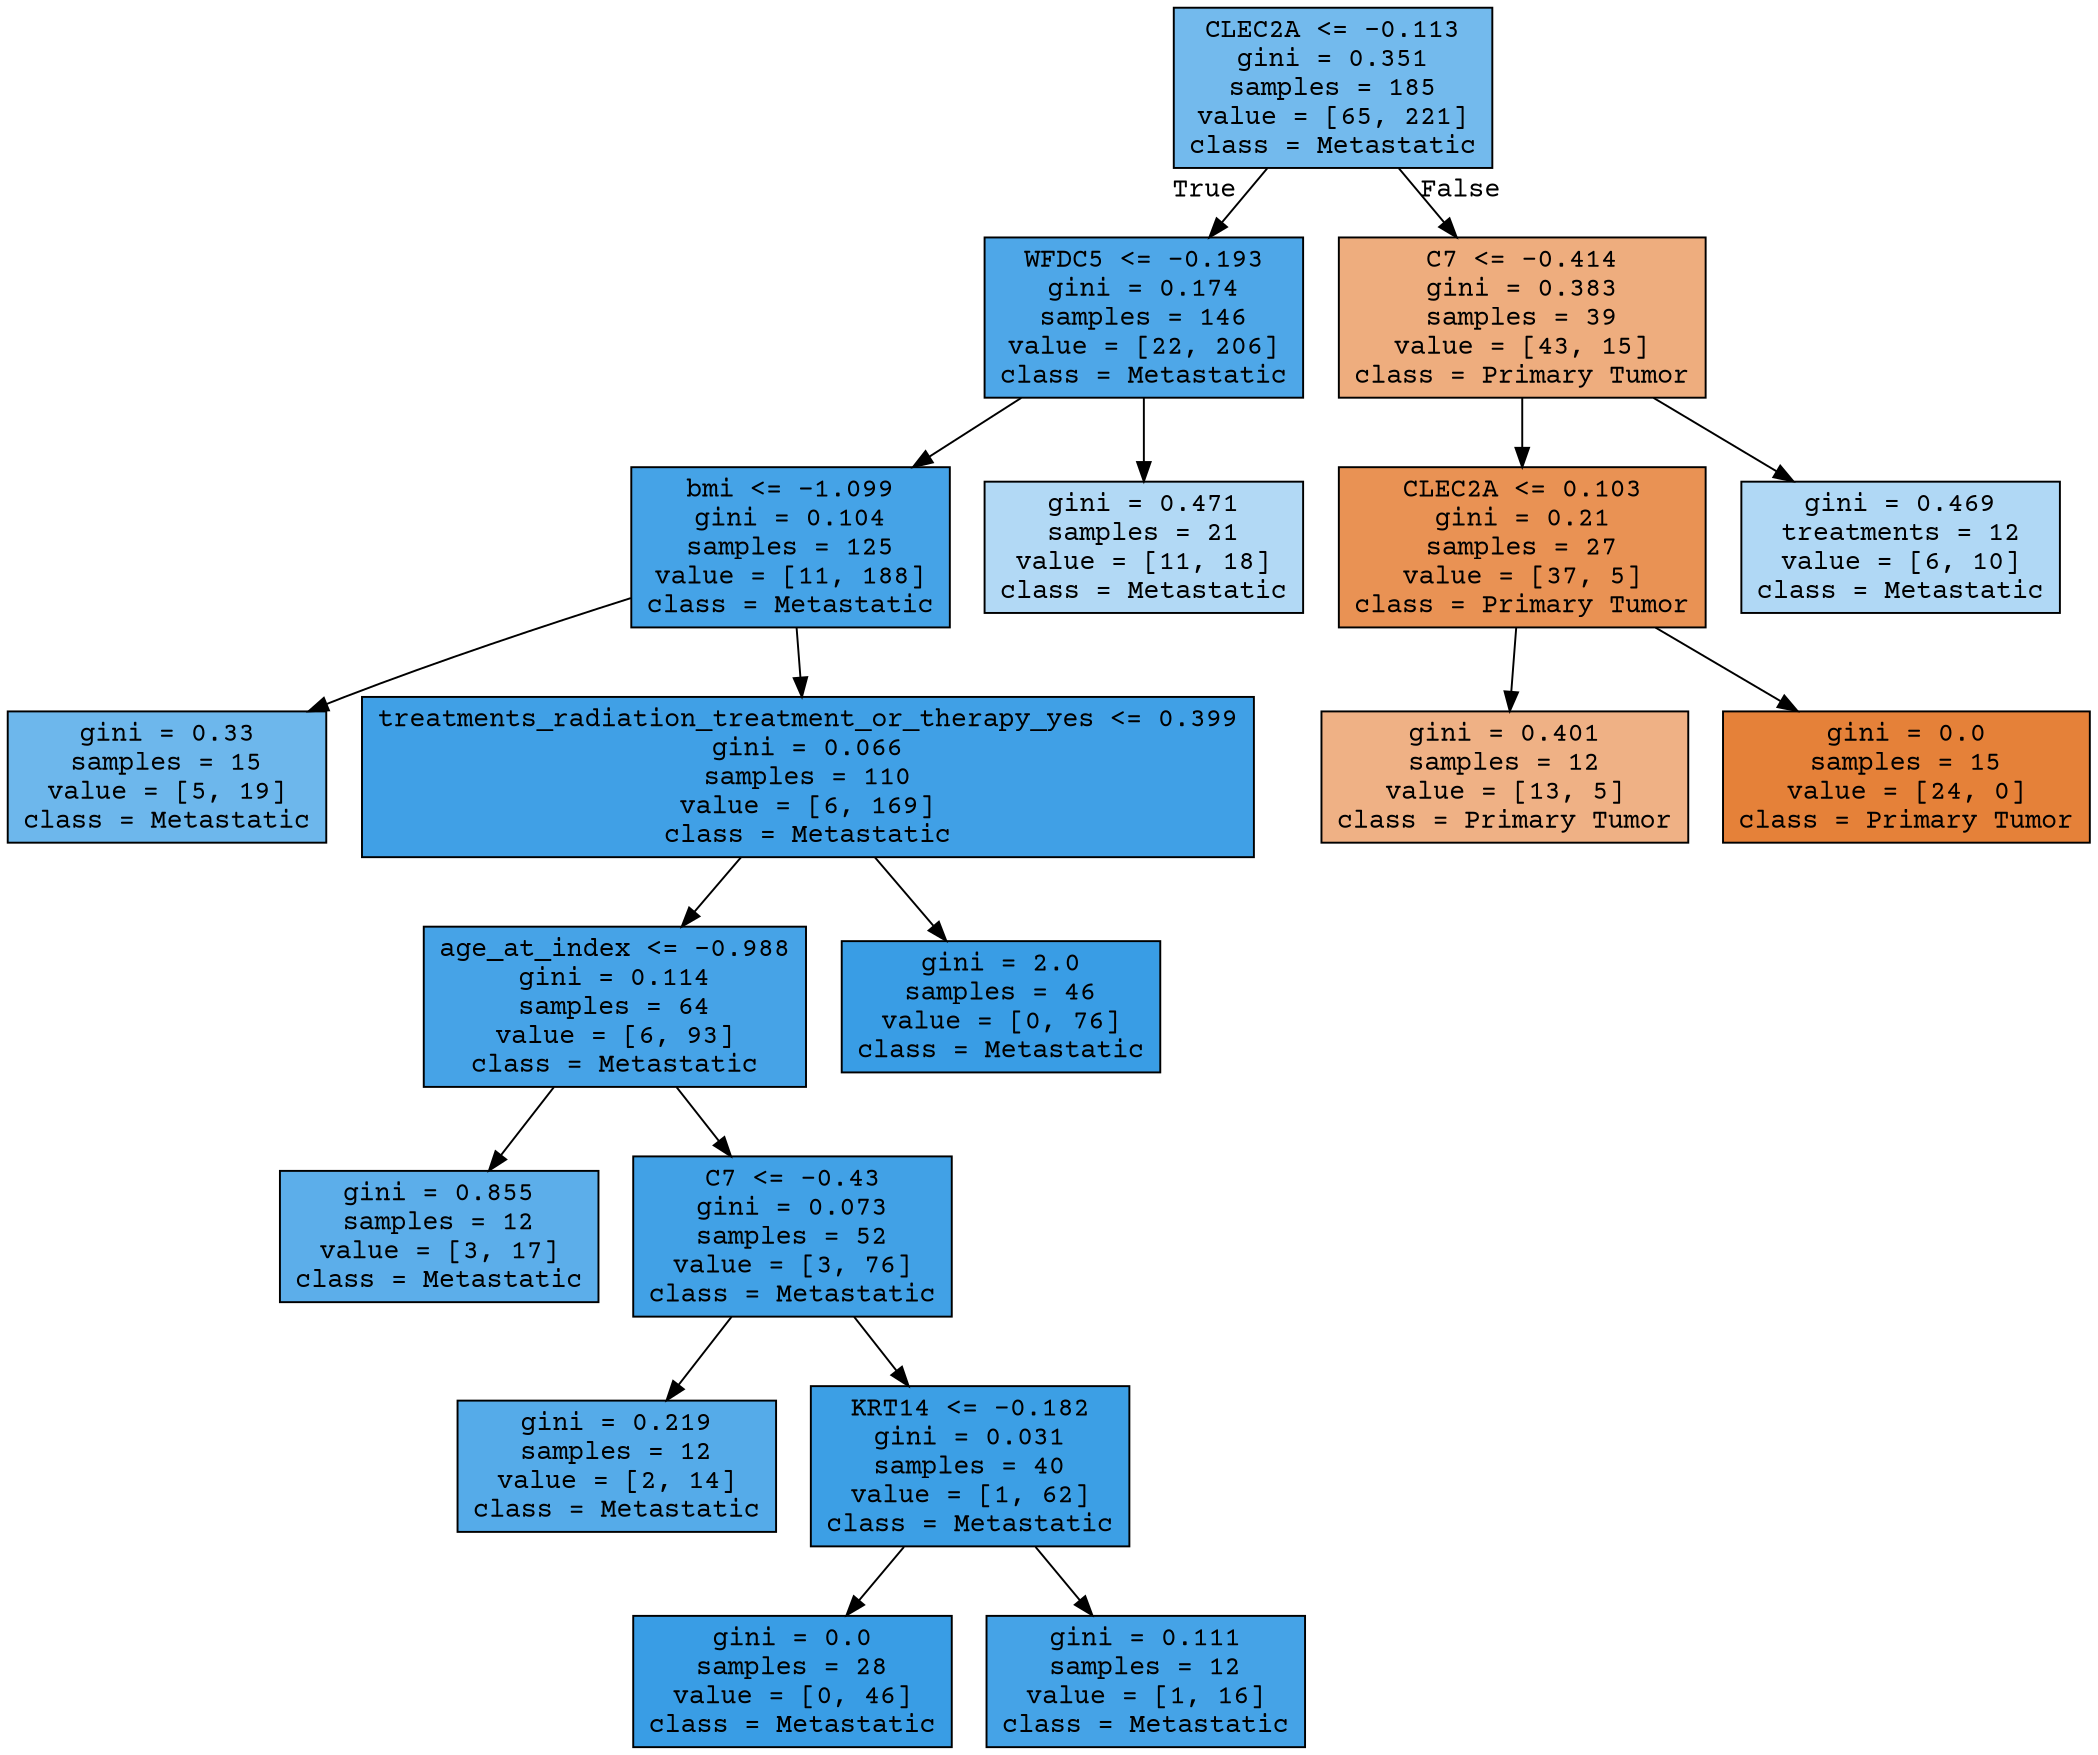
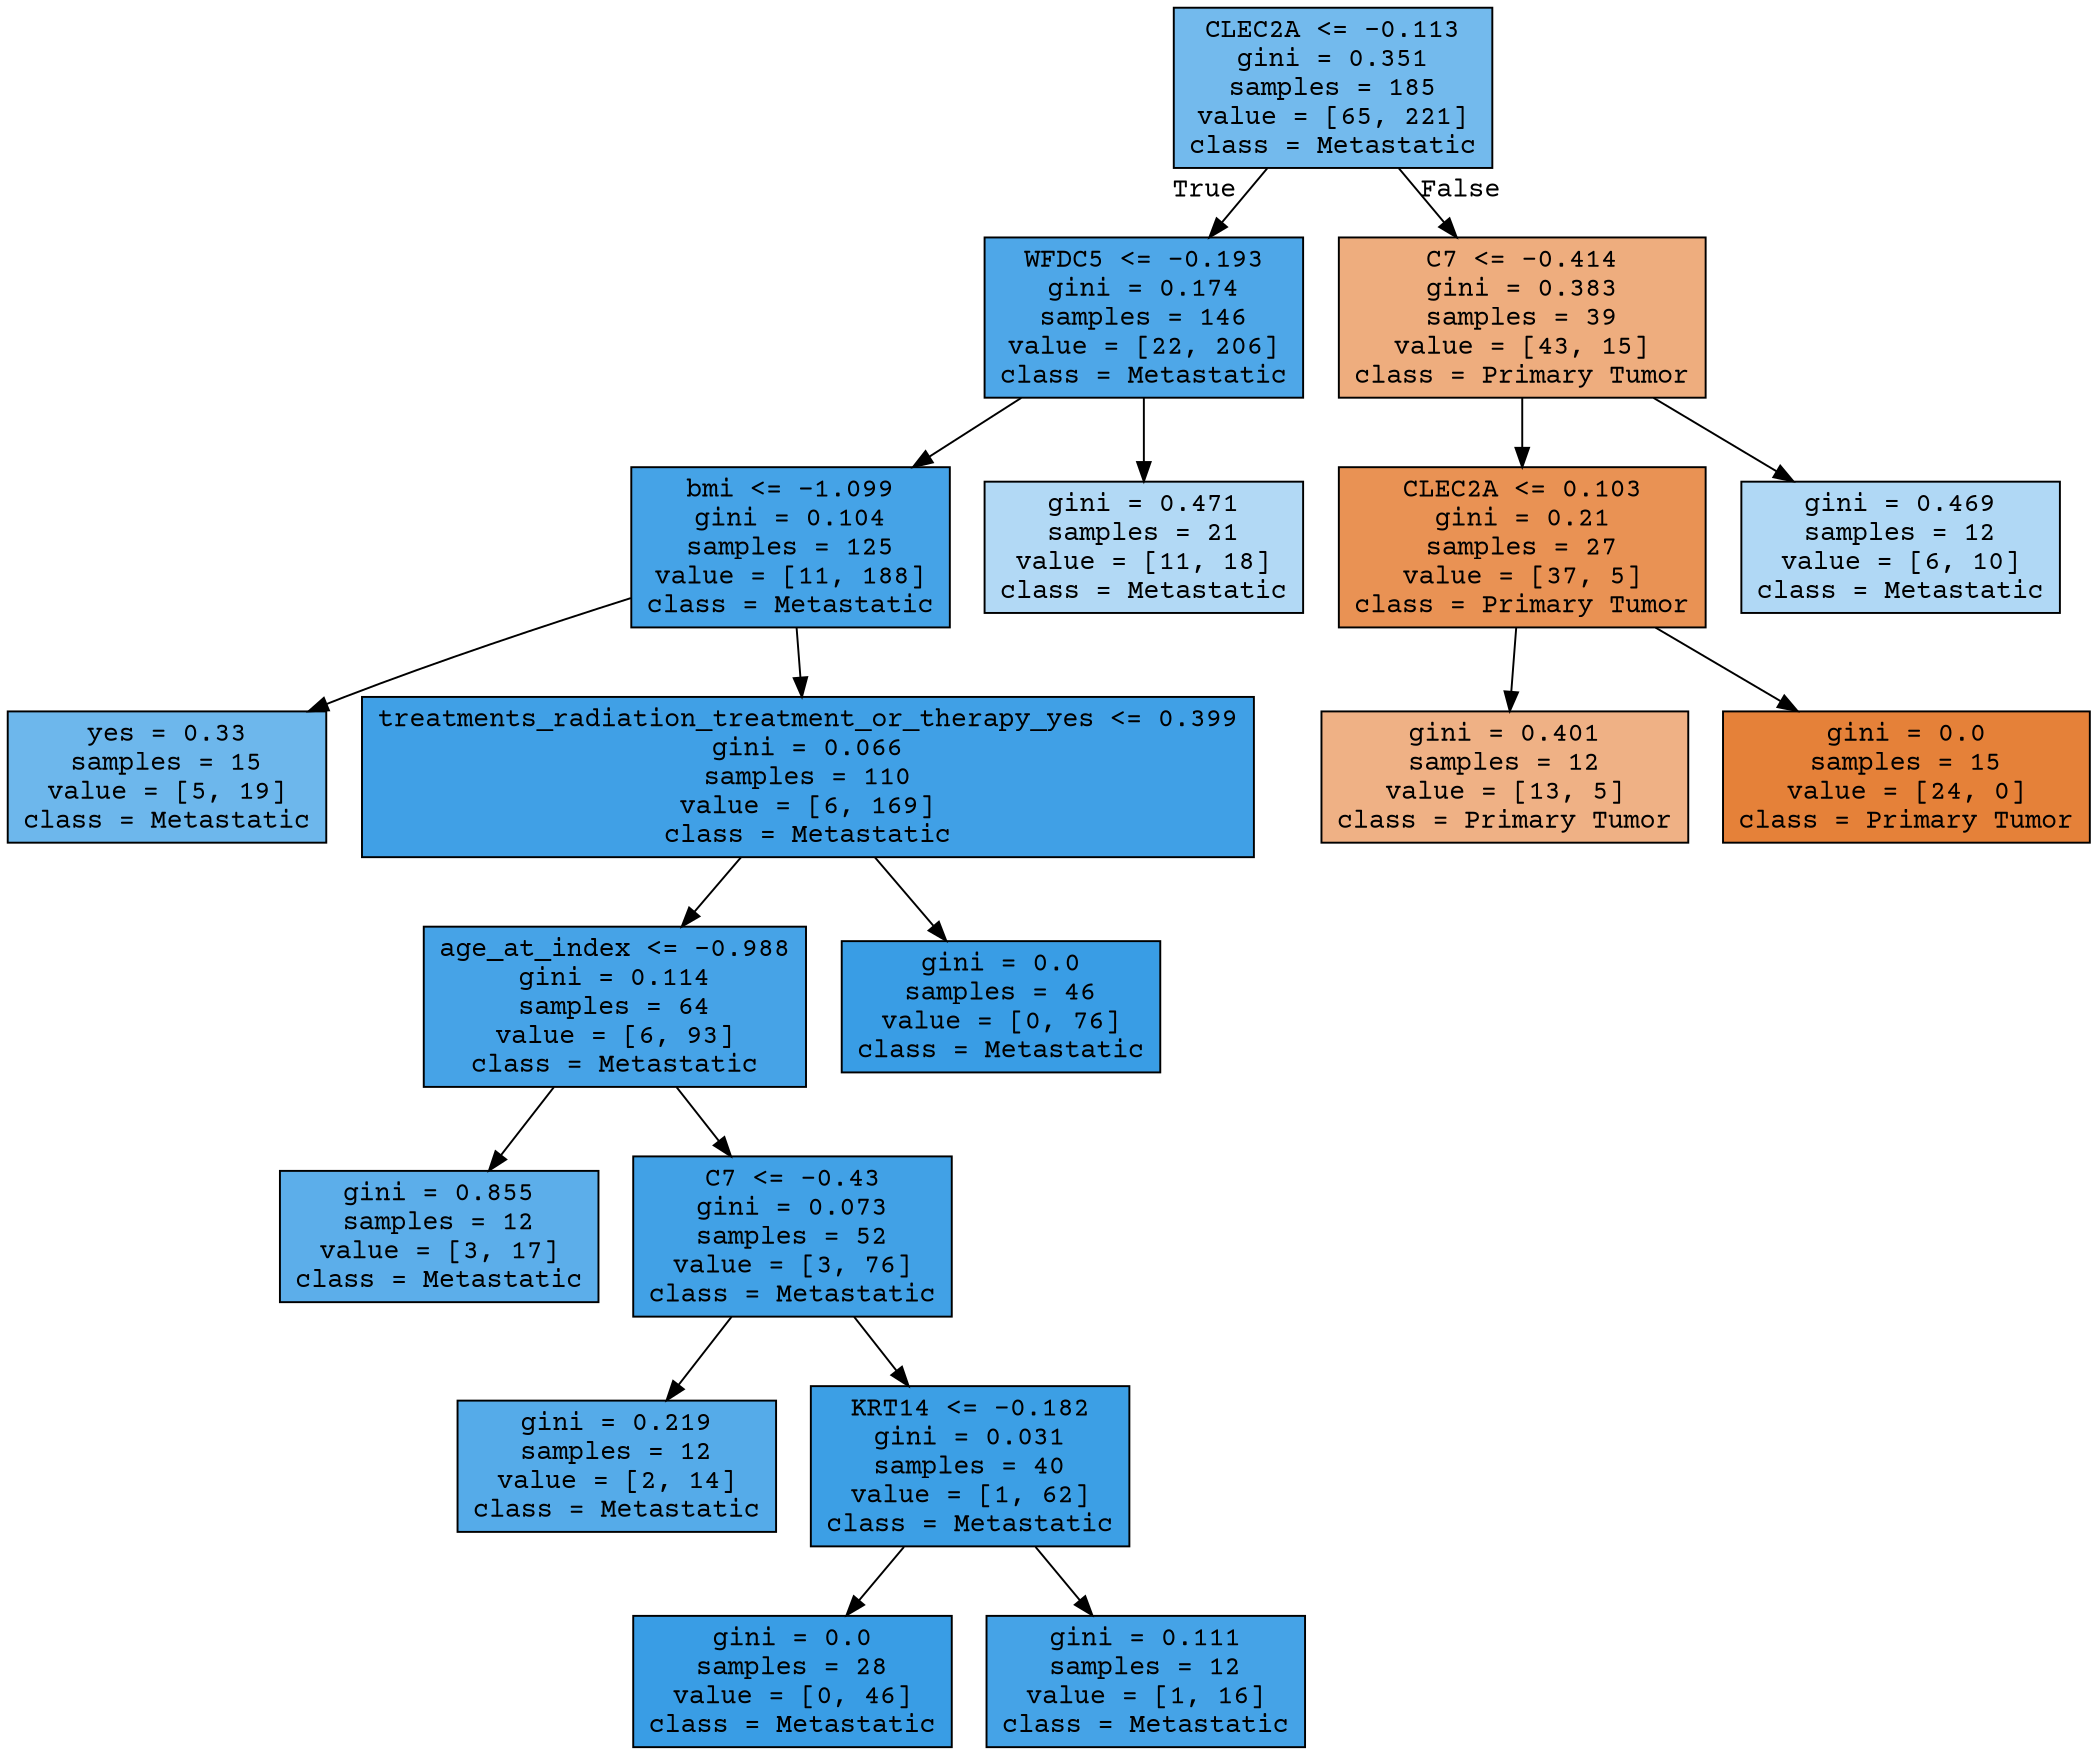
node "gini = 0.469 treatments = 12 value = [6, 10] class = Metastatic": label "gini = 0.469 treatments = 12 value = [6, 10] class = Metastatic" -> "gini = 0.469 samples = 12 value = [6, 10] class = Metastatic"
node "gini = 0.33 samples = 15 value = [5, 19] class = Metastatic": label "gini = 0.33 samples = 15 value = [5, 19] class = Metastatic" -> "yes = 0.33 samples = 15 value = [5, 19] class = Metastatic"
node "gini = 2.0 samples = 46 value = [0, 76] class = Metastatic": label "gini = 2.0 samples = 46 value = [0, 76] class = Metastatic" -> "gini = 0.0 samples = 46 value = [0, 76] class = Metastatic"
